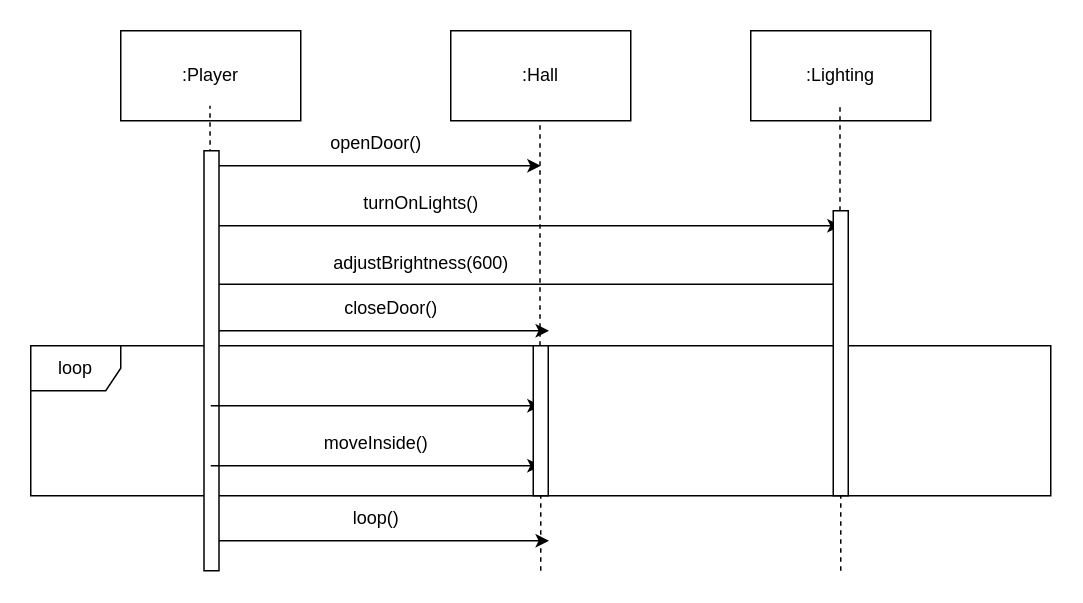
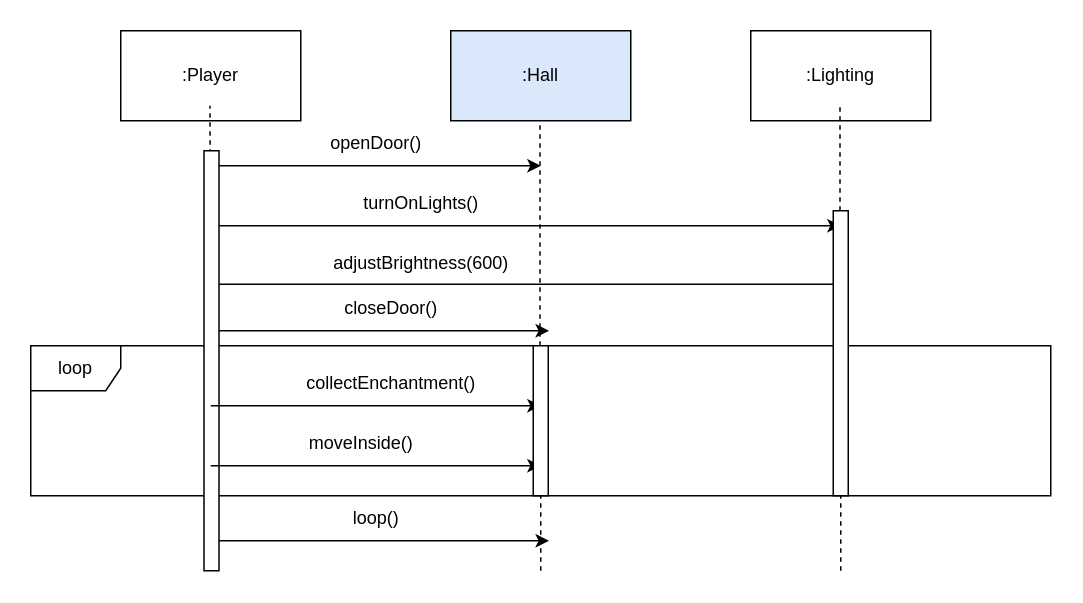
node ":Hall": fillcolor #ffffff -> #dae8fc
node "collectEnchantment()": added
node "moveInside()": moved (376, 443) -> (361, 443)
